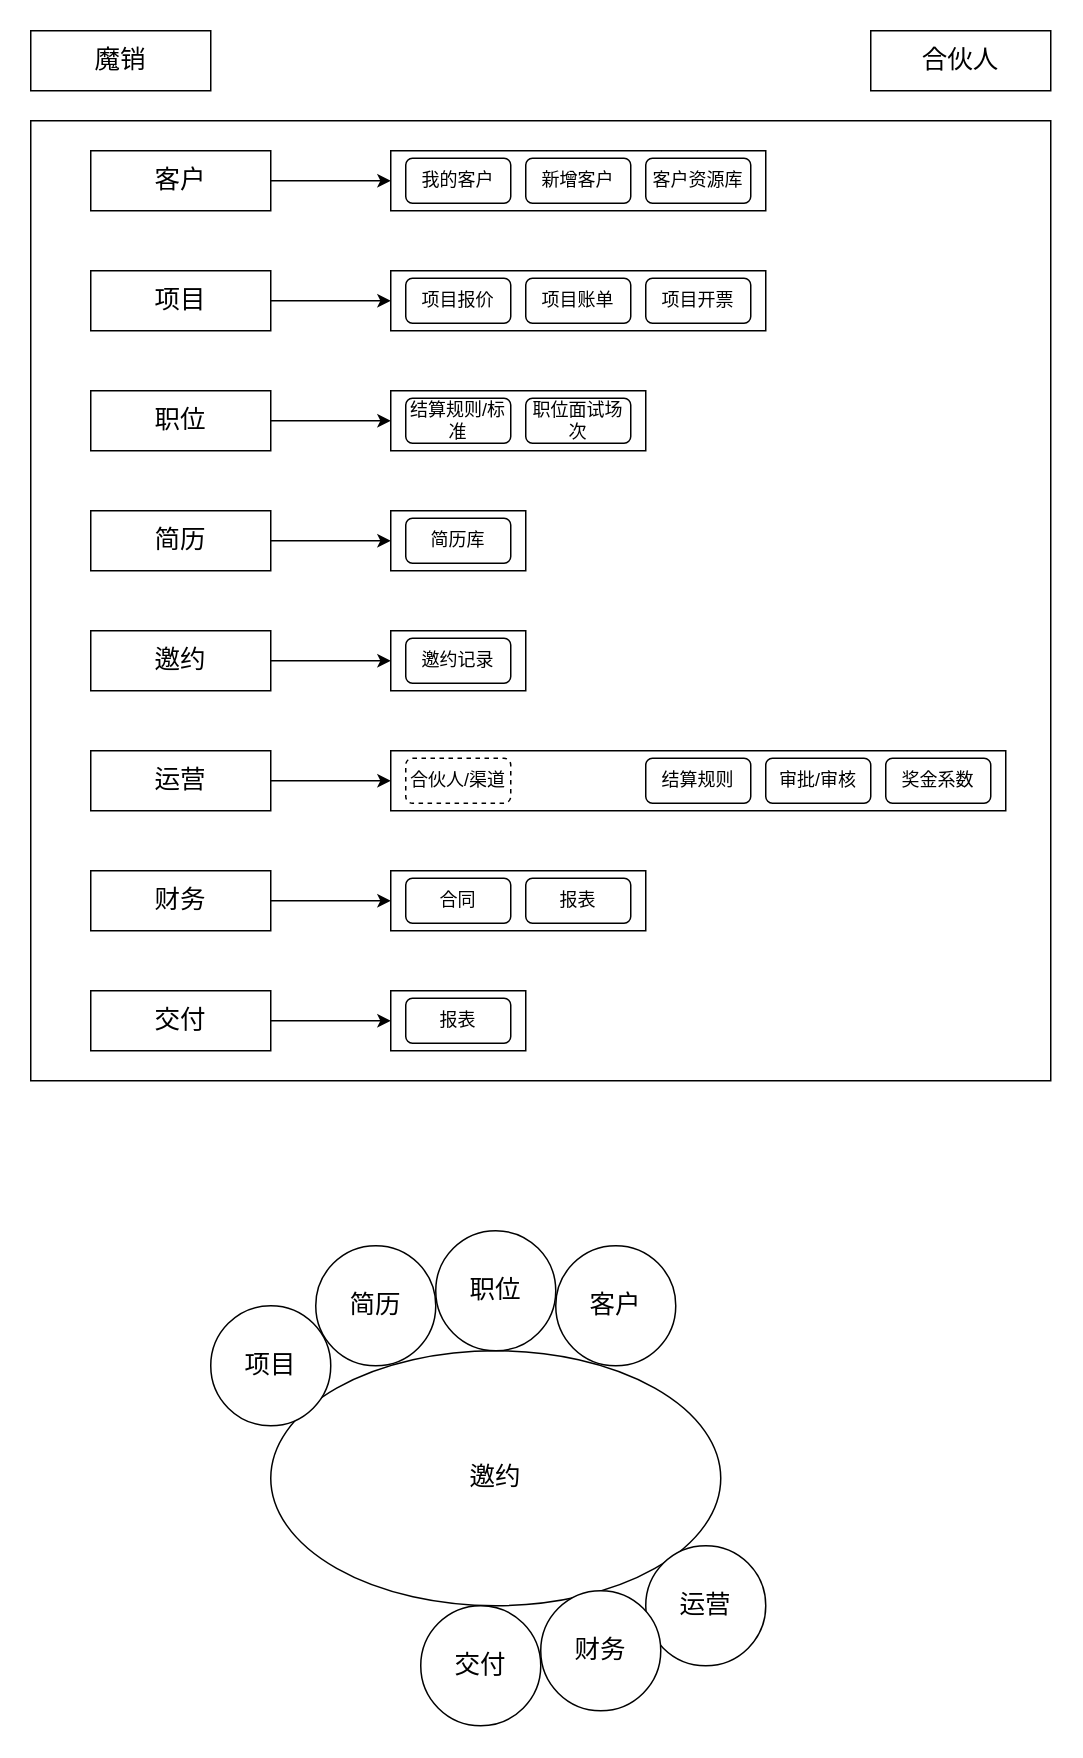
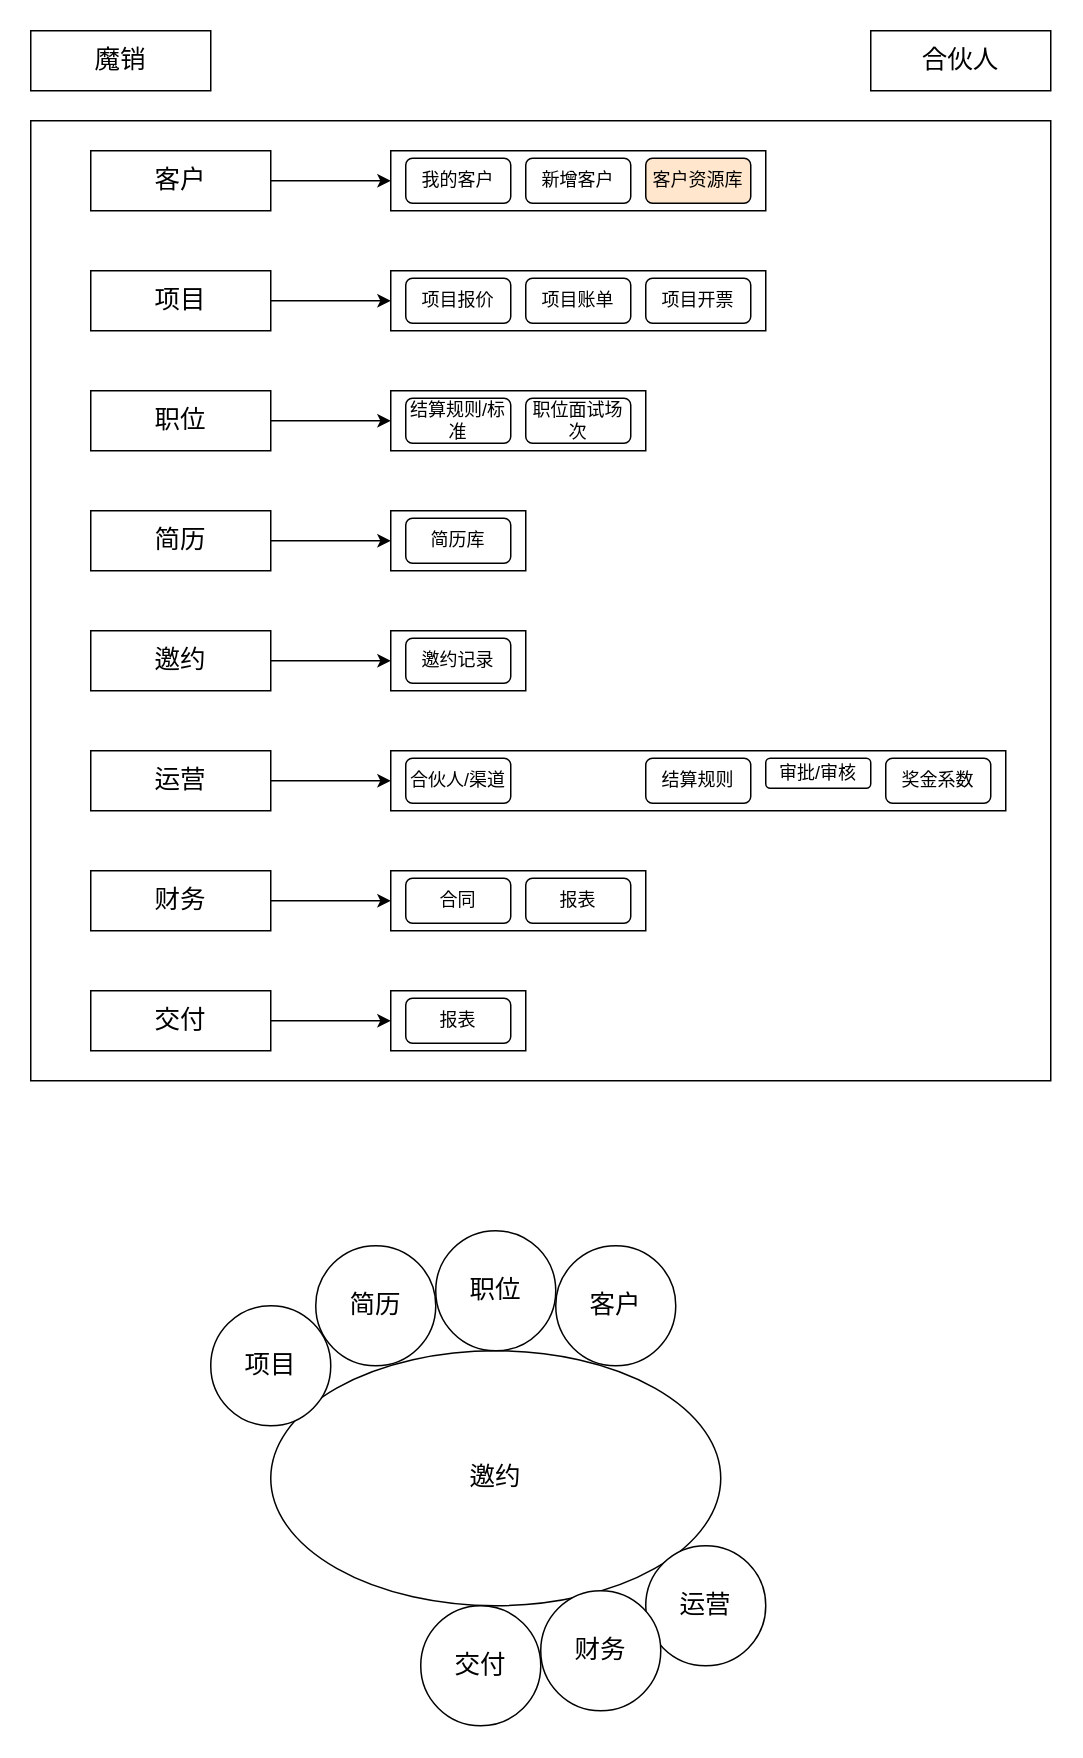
node "客户资源库": fillcolor #ffffff -> #ffe6cc
node "合伙人/渠道": style dashed -> solid
node "审批/审核": size 105x45 -> 105x30
